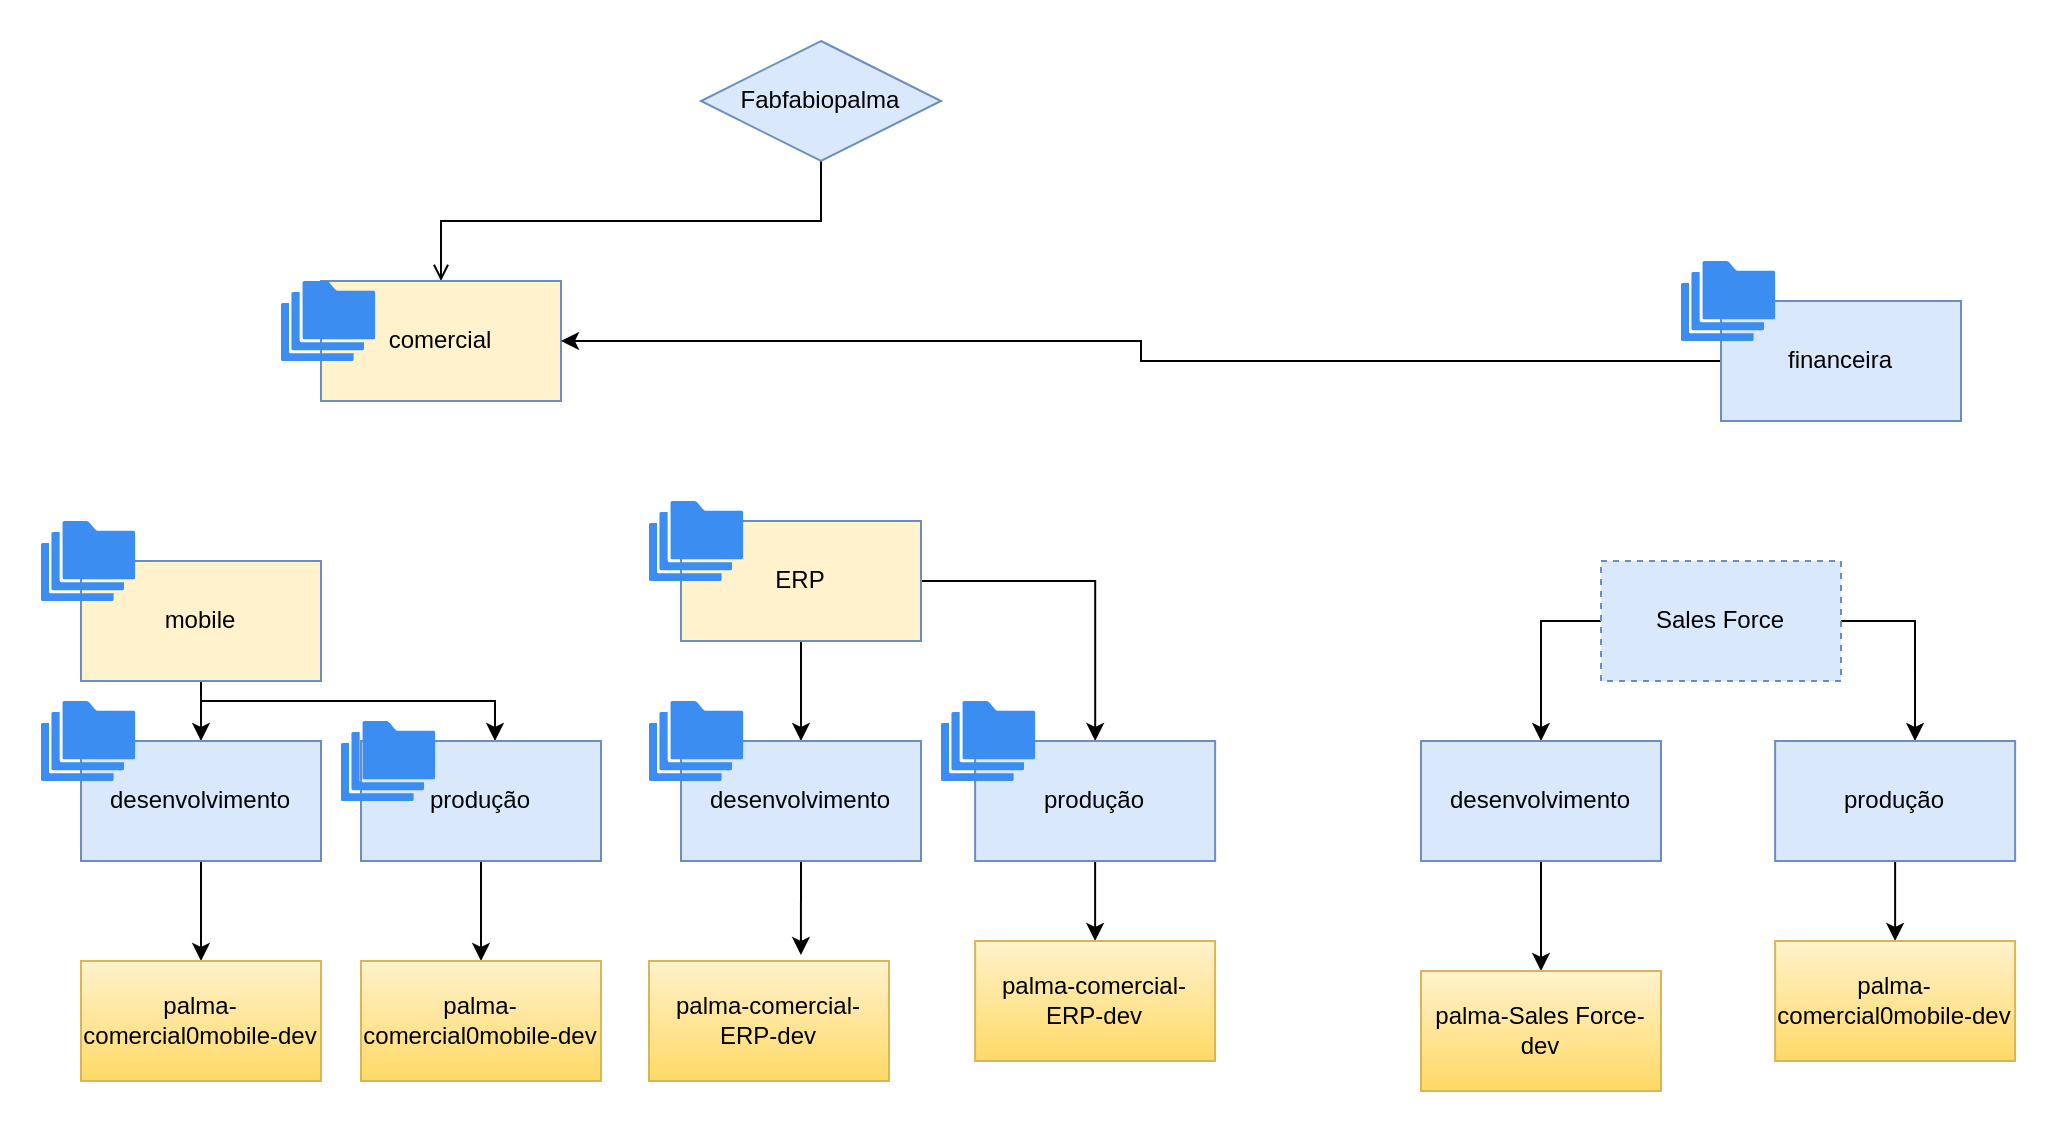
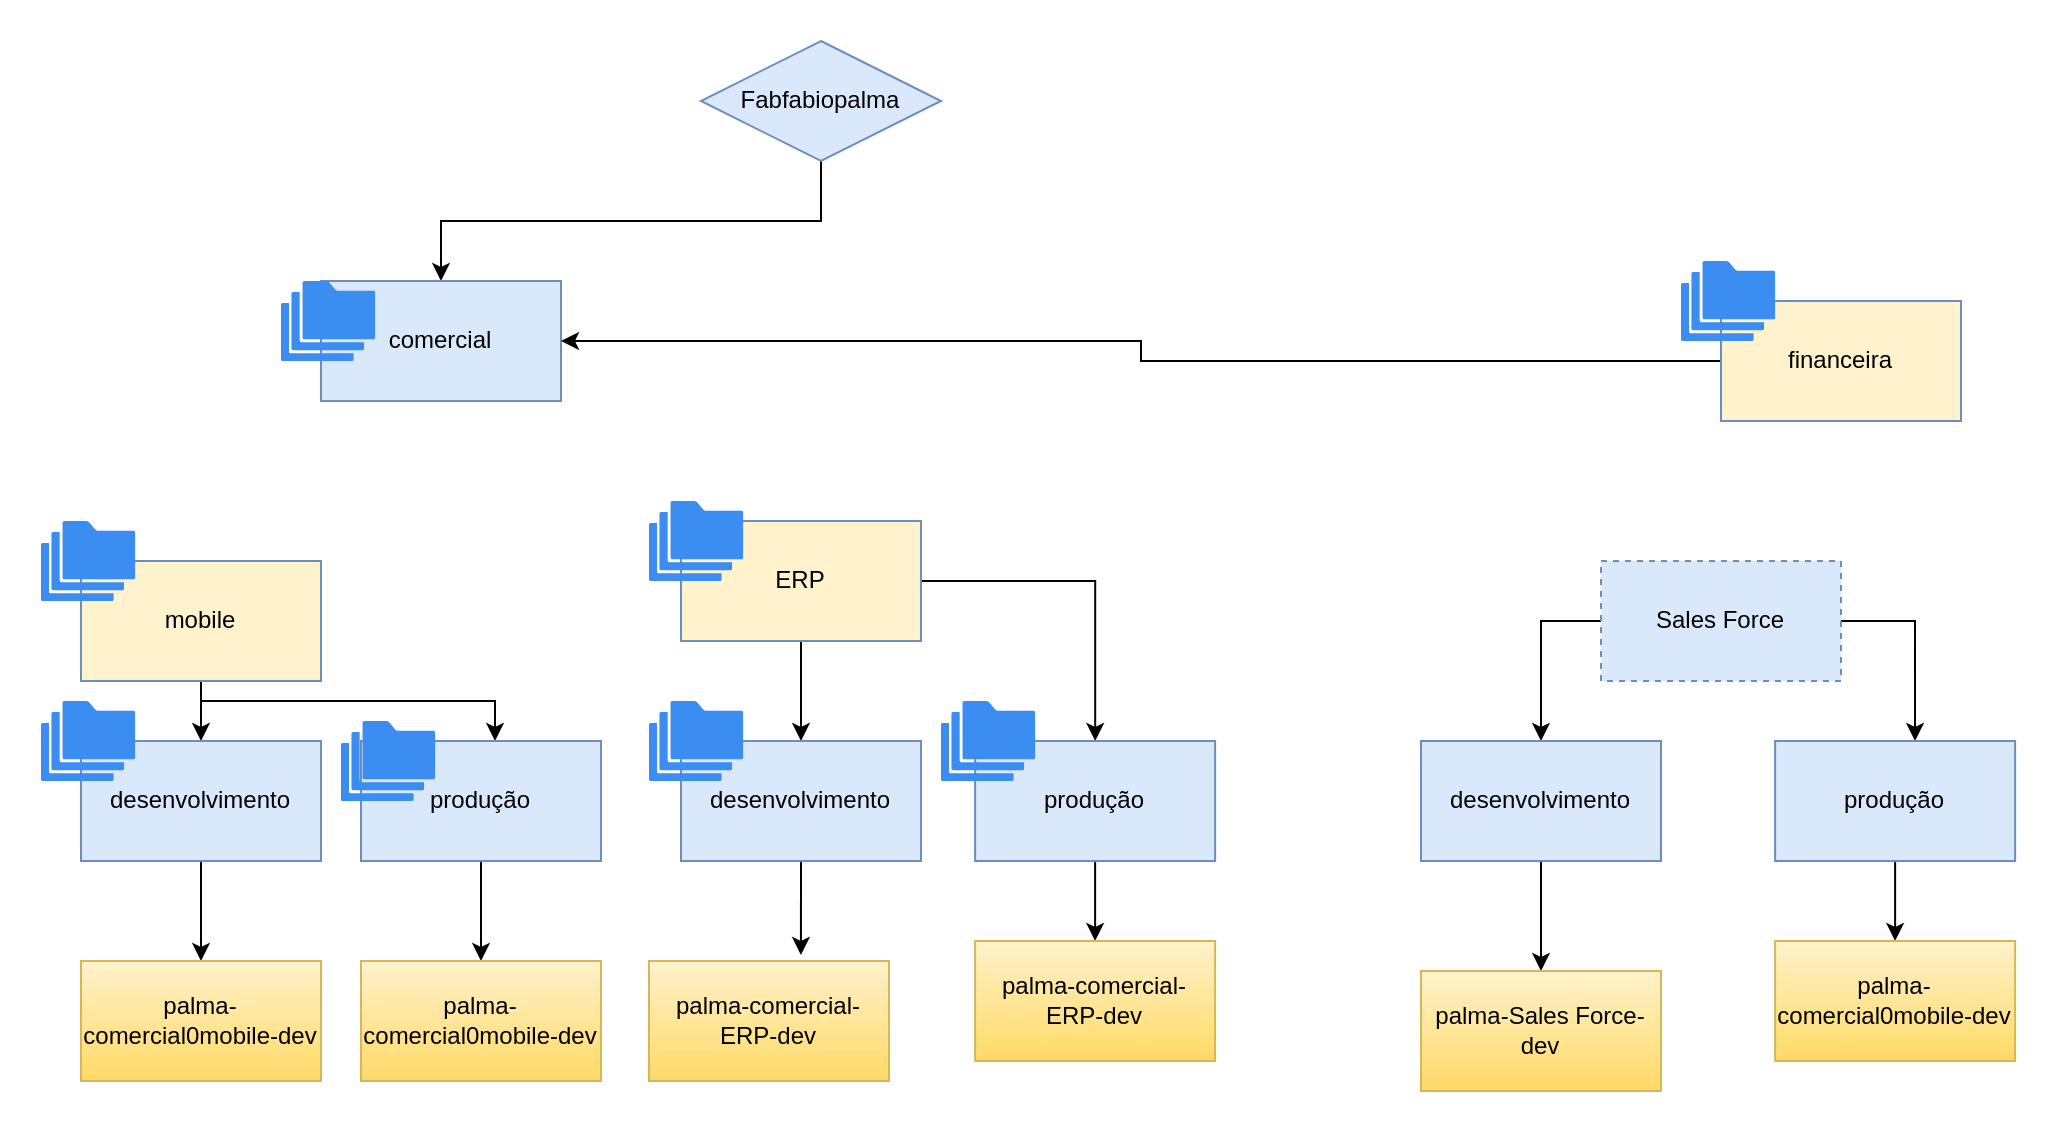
edge "Fabfabiopalma" -> "comercial": arrowhead open -> classic
node "comercial": fillcolor #fff2cc -> #dae8fc
node "financeira": fillcolor #dae8fc -> #fff2cc
